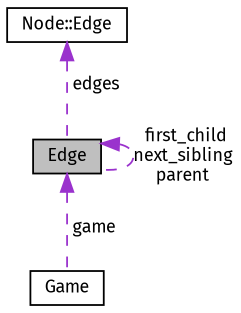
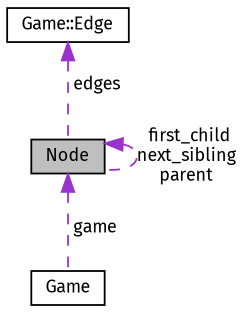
node "Node::Edge": label "Node::Edge" -> "Game::Edge"
node "Edge": label "Edge" -> "Node"
